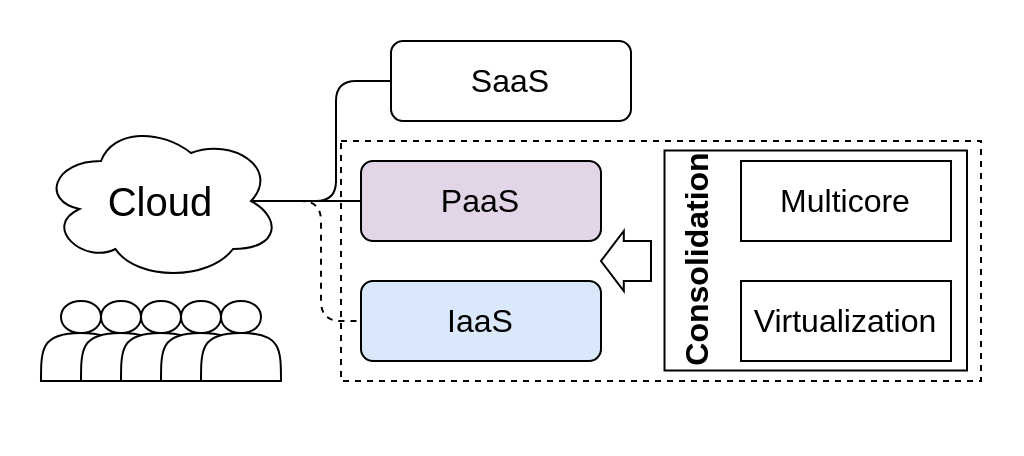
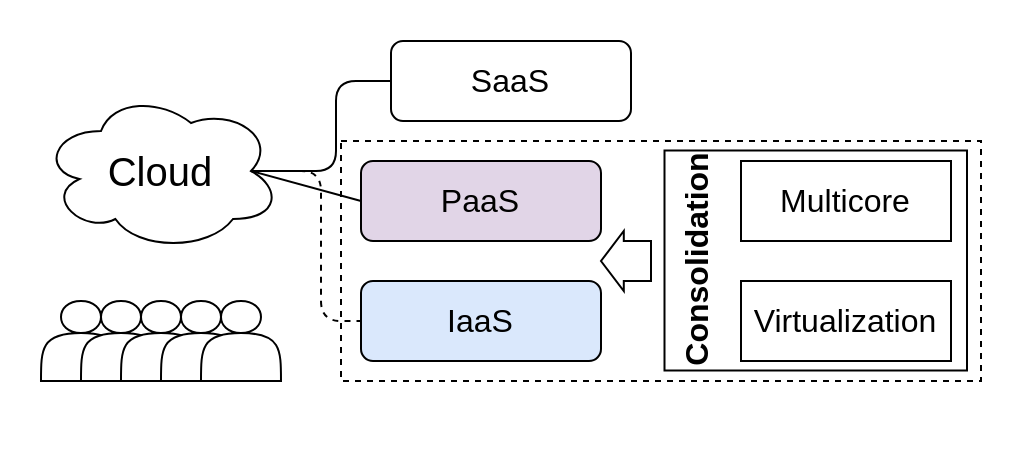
node "Cloud": moved (161, 201) -> (161, 171)
